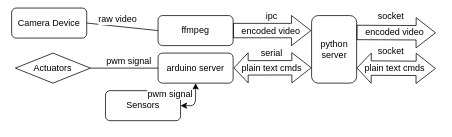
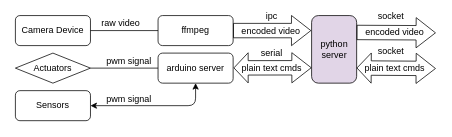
node "Camera Device": moved (49, 23) -> (53, 30)
node "python server": fillcolor #ffffff -> #e1d5e7
node "Sensors": moved (143, 105) -> (53, 105)
